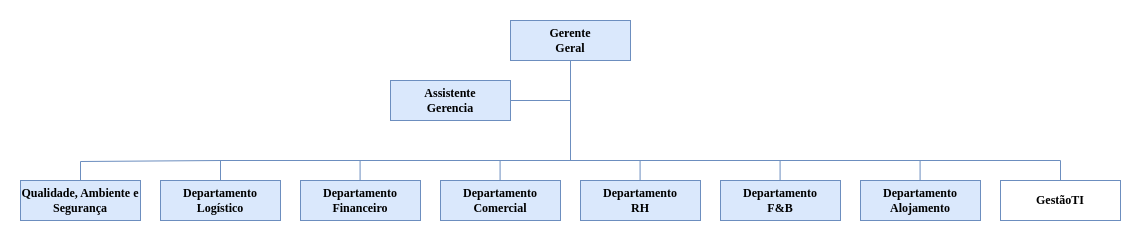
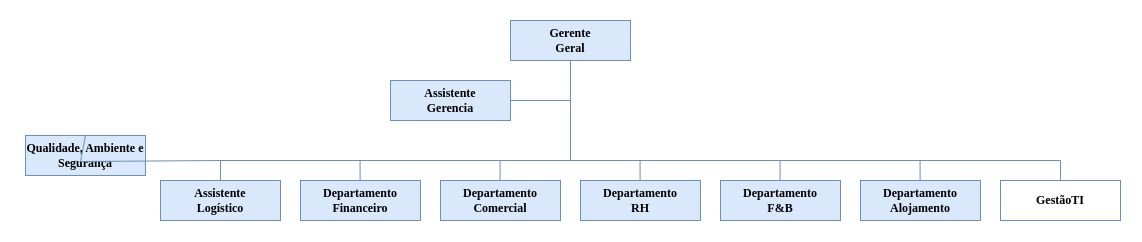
node "Qualidade, Ambiente e Segurança": moved (81, 201) -> (86, 156)
node "Departamento Logístico": label "Departamento Logístico" -> "Assistente Logístico"
